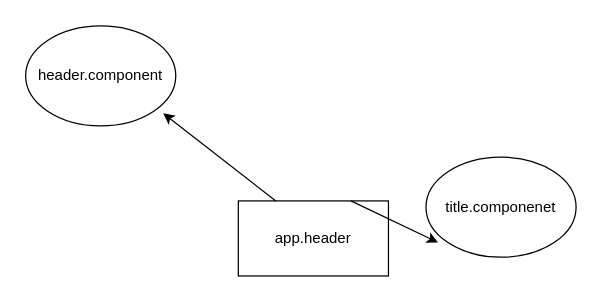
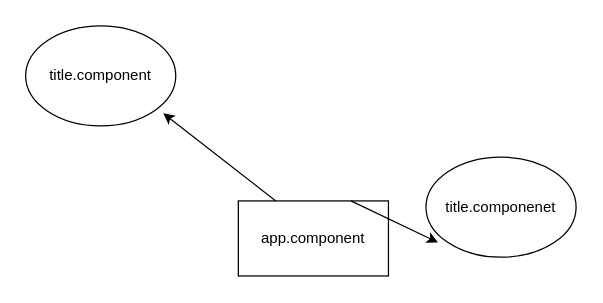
node "header.component": label "header.component" -> "title.component"
node "app.header": label "app.header" -> "app.component"
